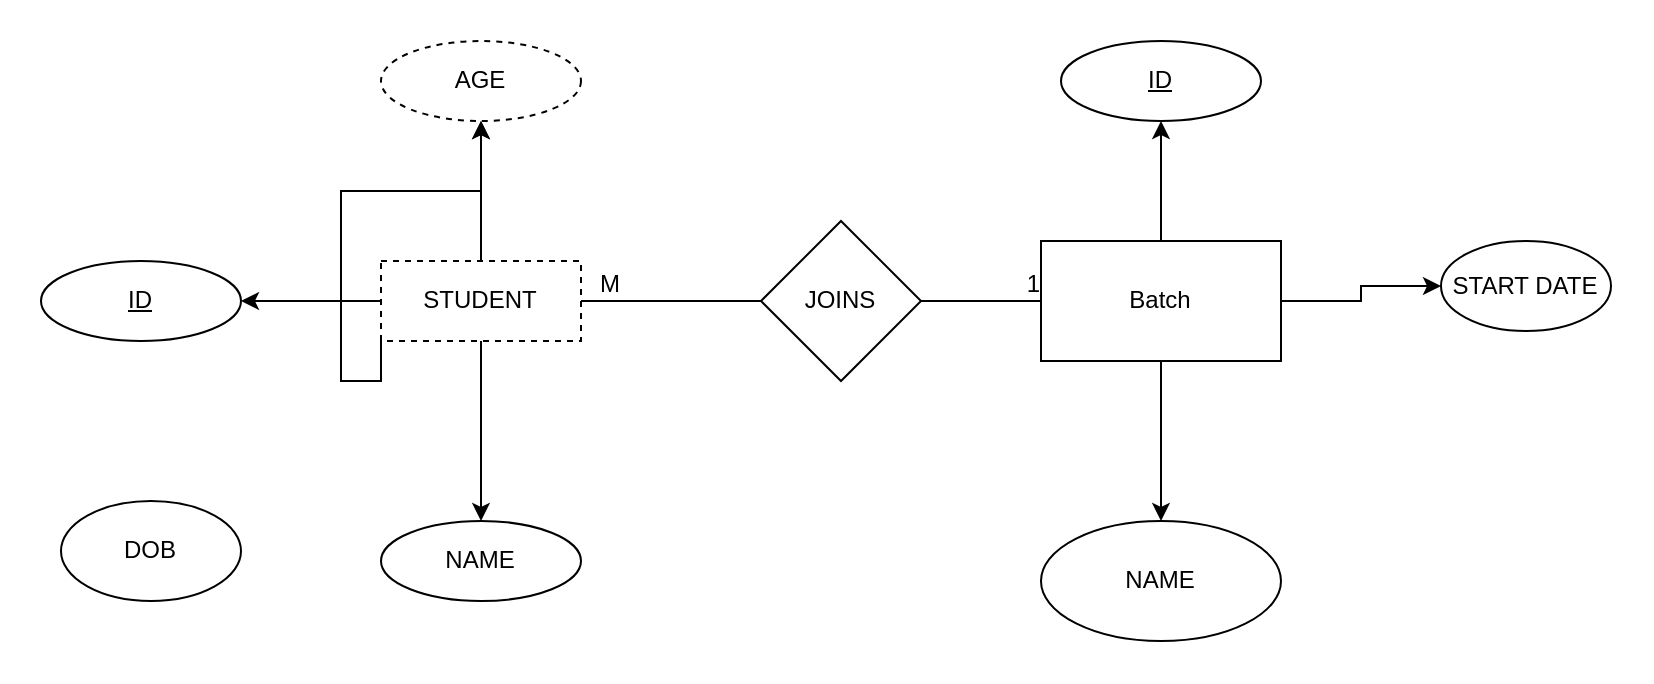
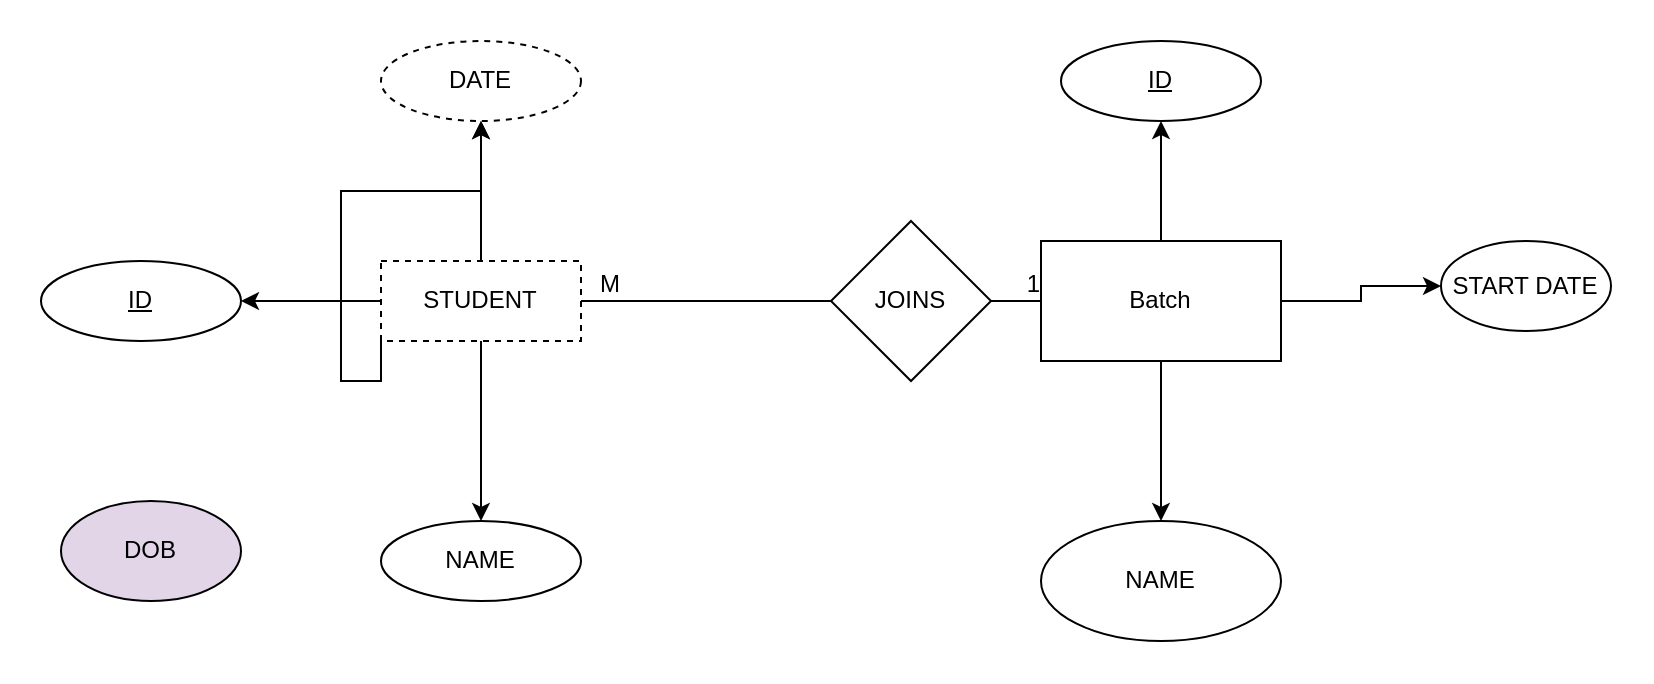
node "AGE": label "AGE" -> "DATE"
node "JOINS": moved (841, 301) -> (911, 301)
node "DOB": fillcolor #ffffff -> #e1d5e7
